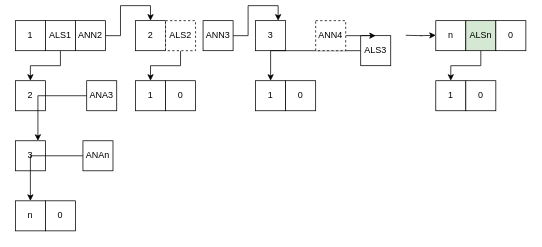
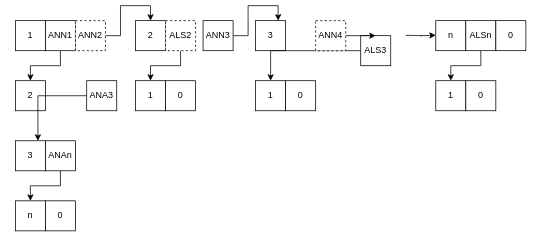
node "ALS1": label "ALS1" -> "ANN1"
node "ANN2": style solid -> dashed
node "ALSn": fillcolor #d5e8d4 -> #ffffff
node "ANAn": moved (98, 156) -> (60, 156)
